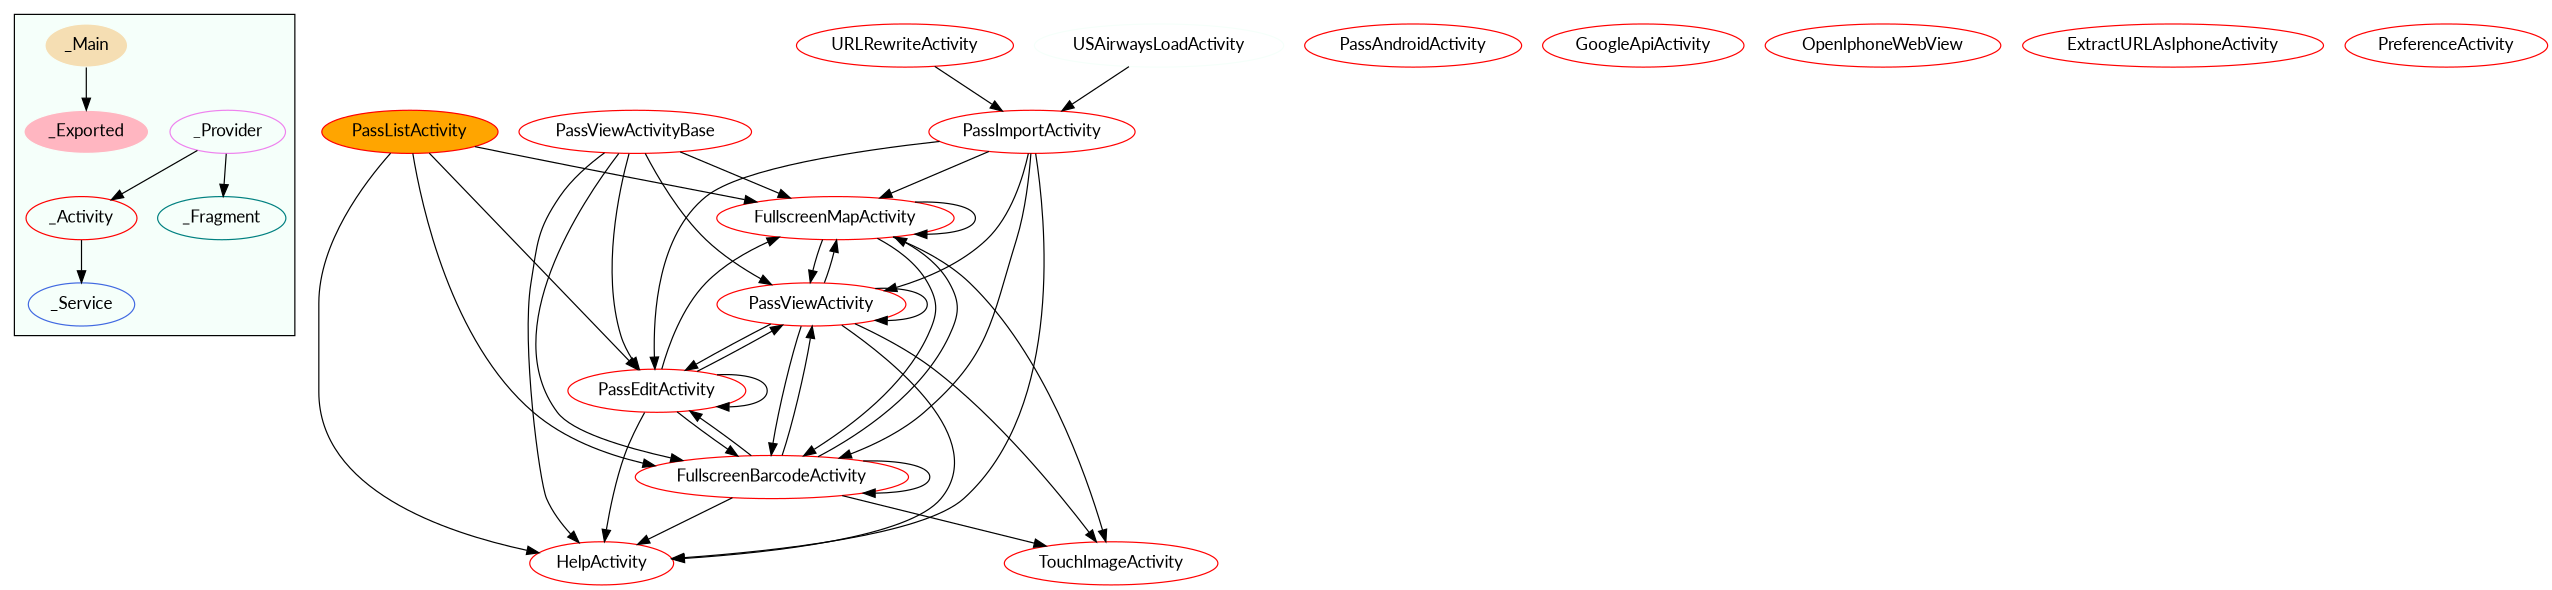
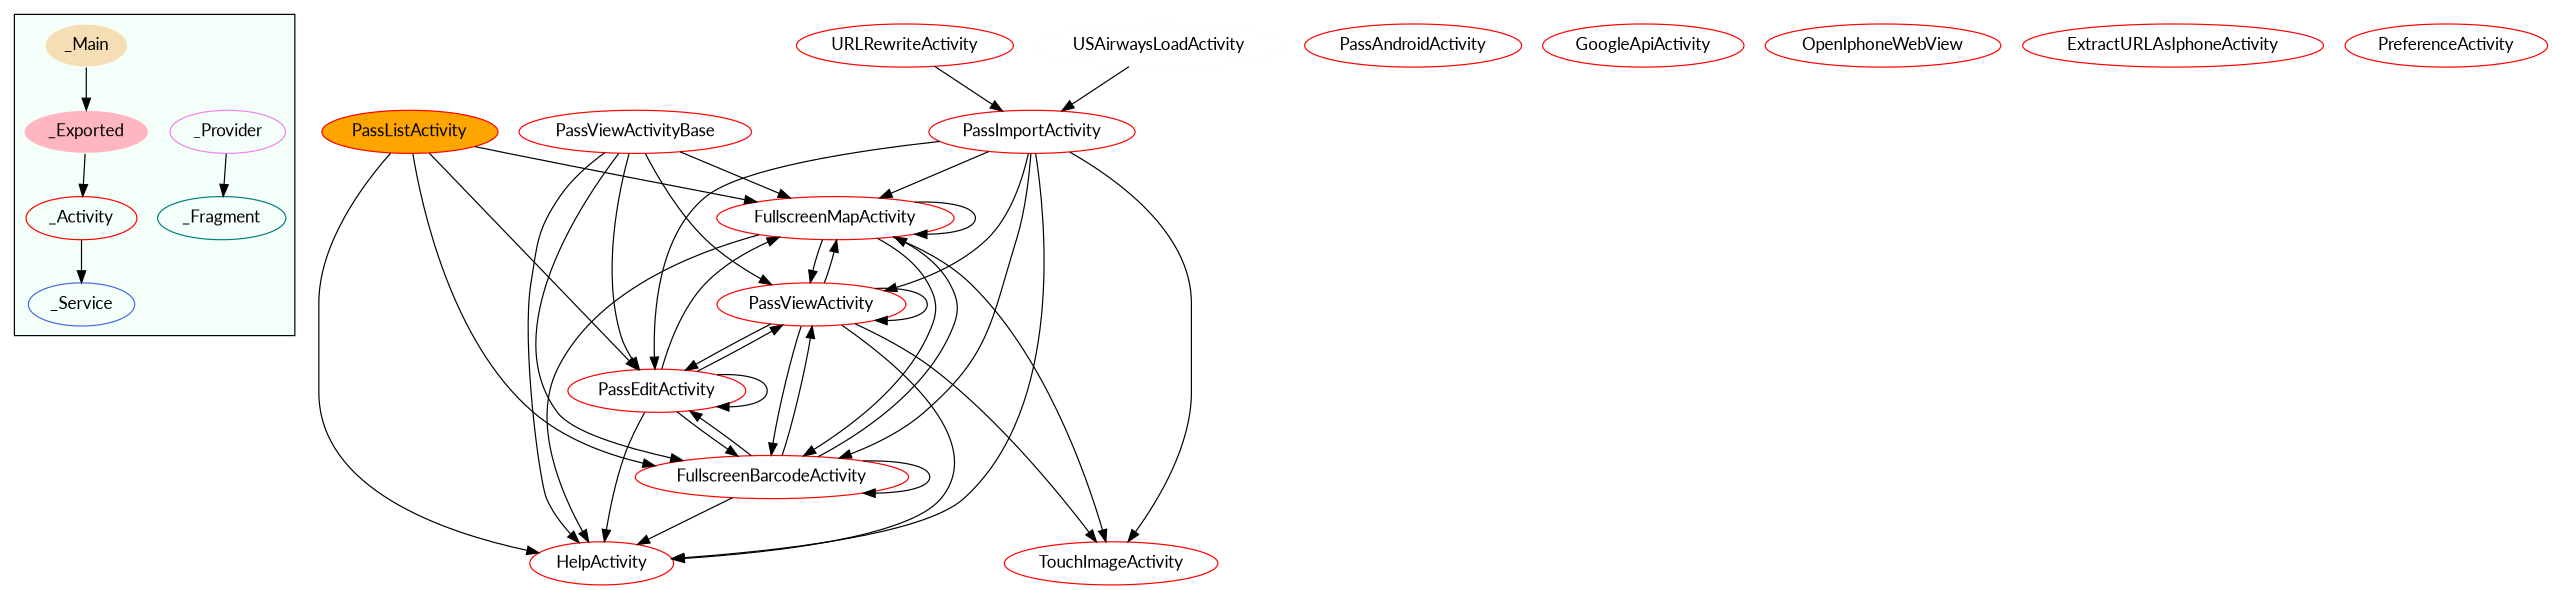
edge "_Provider" -> "_Activity": now "_Exported" -> "_Activity"
edge "FullscreenMapActivity" -> "HelpActivity": added
edge "FullscreenBarcodeActivity" -> "TouchImageActivity": now "PassImportActivity" -> "TouchImageActivity"
